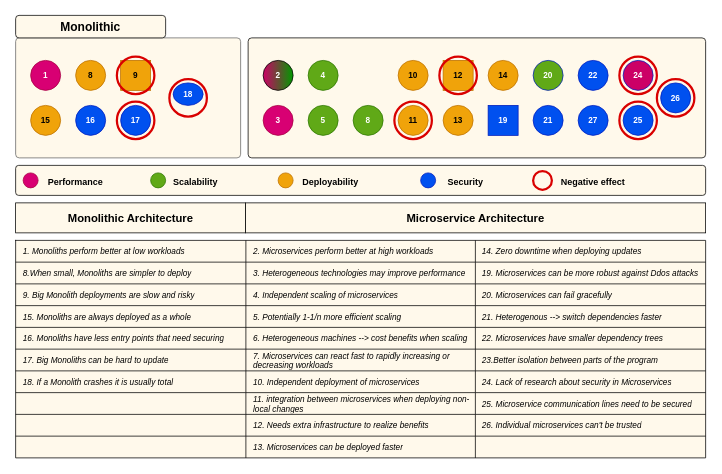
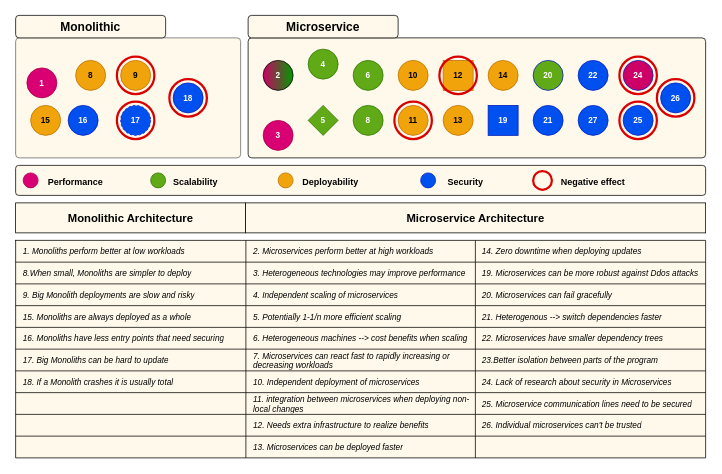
node "Microservice": added
node "1": moved (45, 75) -> (42, 83)
node "9": shape rectangle -> ellipse
node "4": moved (323, 75) -> (323, 64)
node "6": added
node "18": size 30x23 -> 30x30
node "16": moved (90, 120) -> (83, 120)
node "17": style solid -> dashed
node "3": moved (278, 120) -> (278, 135)
node "5": shape ellipse -> diamond
